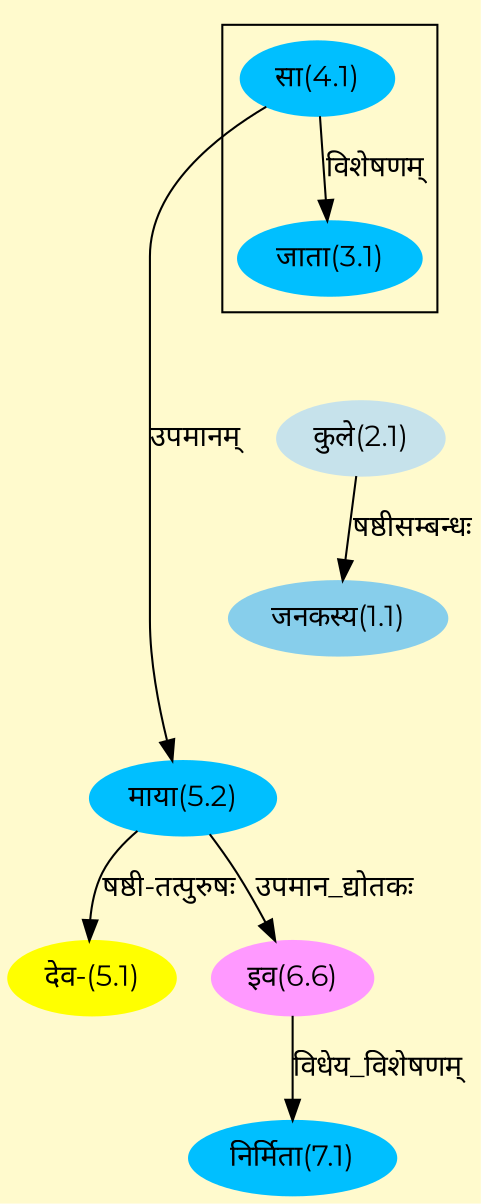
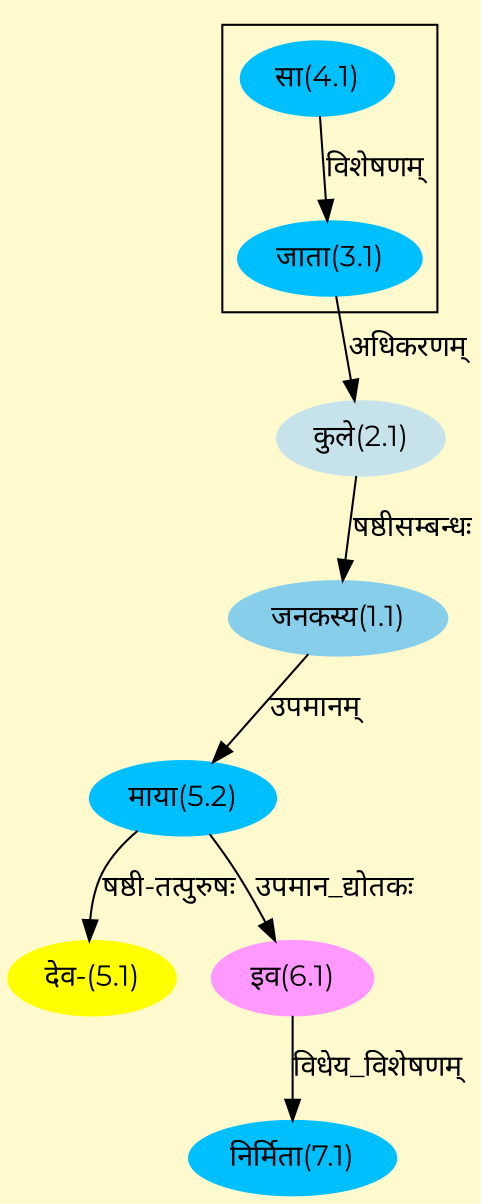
edge "जाता(3.1)" -> "कुले(2.1)": added, label "अधिकरणम्"
edge "सा(4.1)" -> "माया(5.2)": now "जनकस्य(1.1)" -> "माया(5.2)"
node "इव(6.6)": label "इव(6.6)" -> "इव(6.1)"
